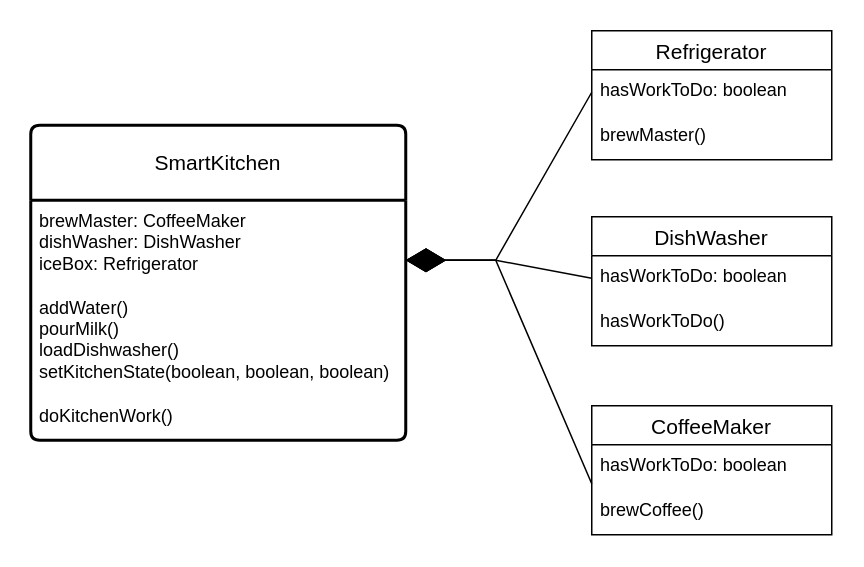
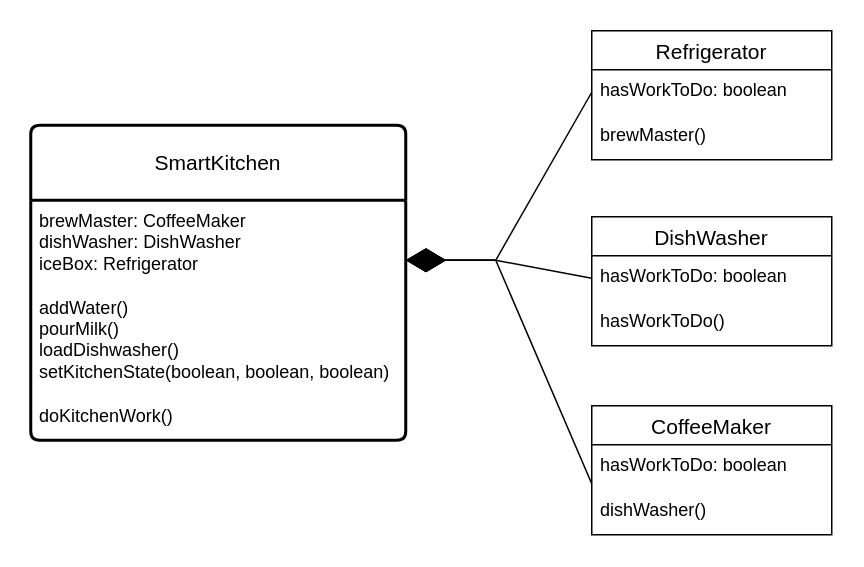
node "brewCoffee()": label "brewCoffee()" -> "dishWasher()"
